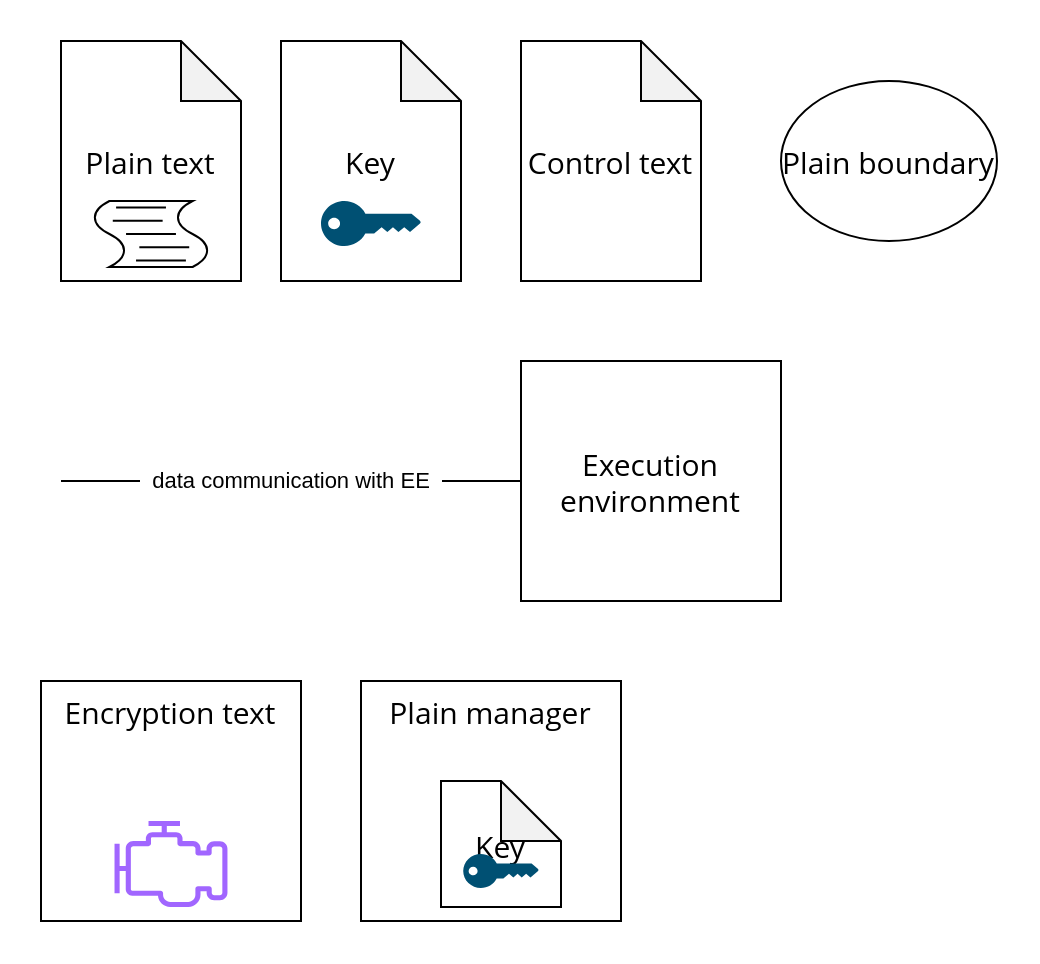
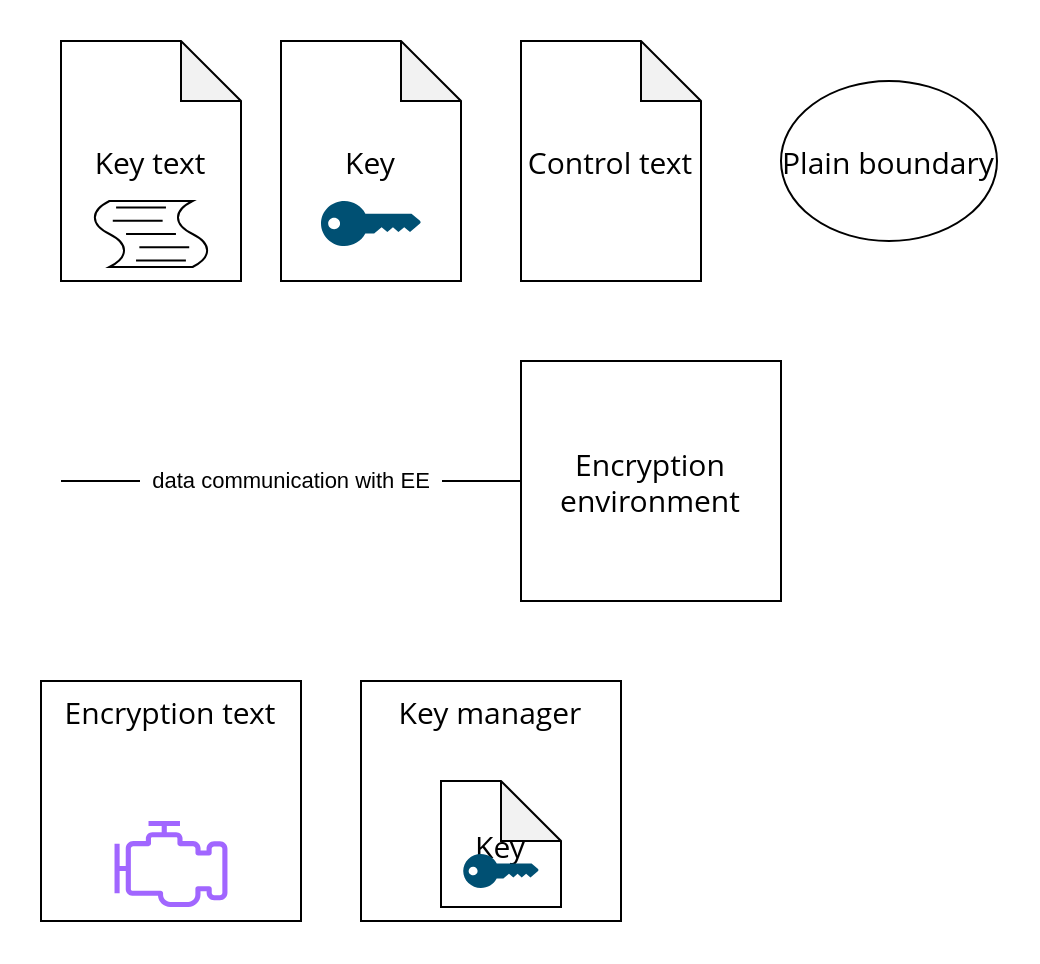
node "Plain text": label "Plain text" -> "Key text"
node "Execution environment": label "Execution environment" -> "Encryption environment"
node "Plain manager": label "Plain manager" -> "Key manager"
